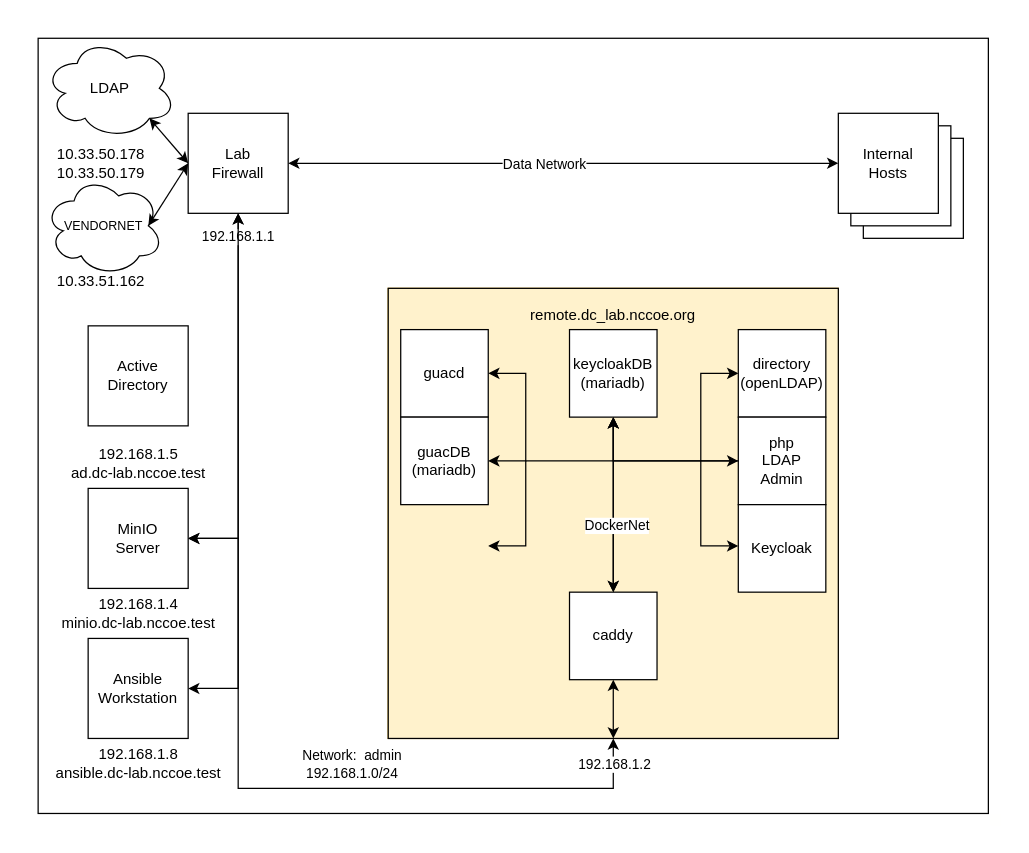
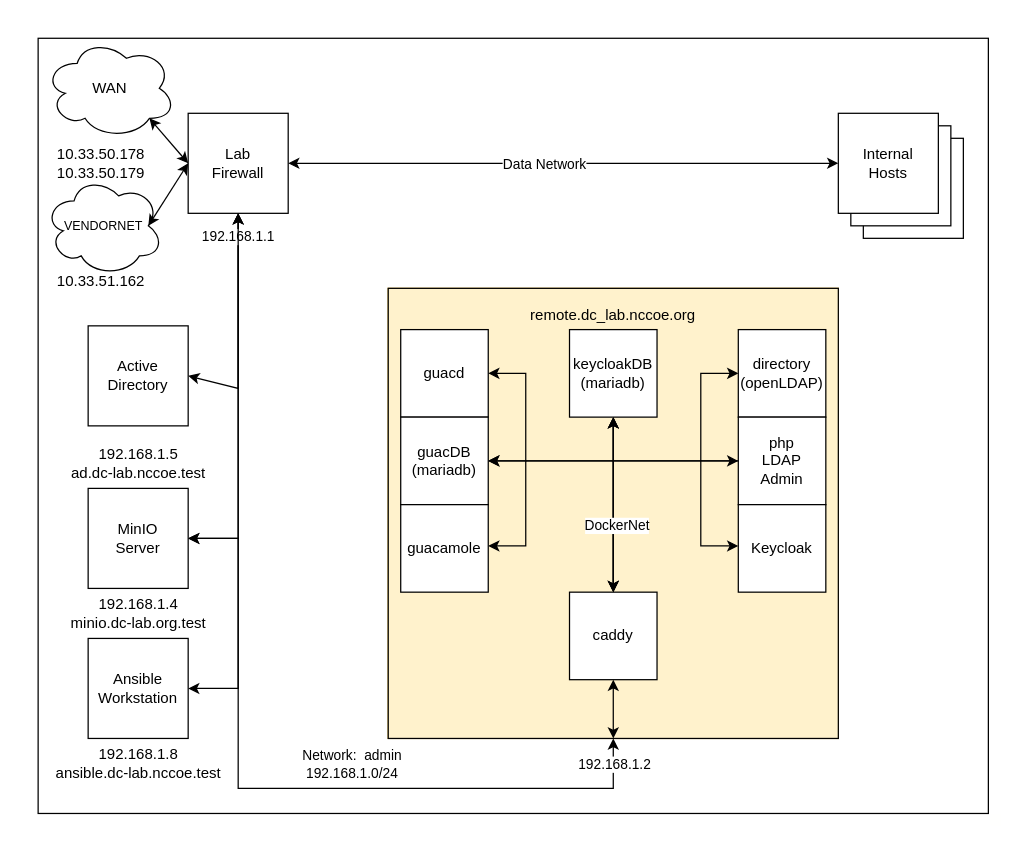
node "LDAP": label "LDAP" -> "WAN"
edge "Lab Firewall" -- "Active Directory": added
node "guacamole": added
edge "guacDB (mariadb)" -- "caddy": added
node "192.168.1.4 minio.dc-lab.nccoe.test": label "192.168.1.4 minio.dc-lab.nccoe.test" -> "192.168.1.4 minio.dc-lab.org.test"
